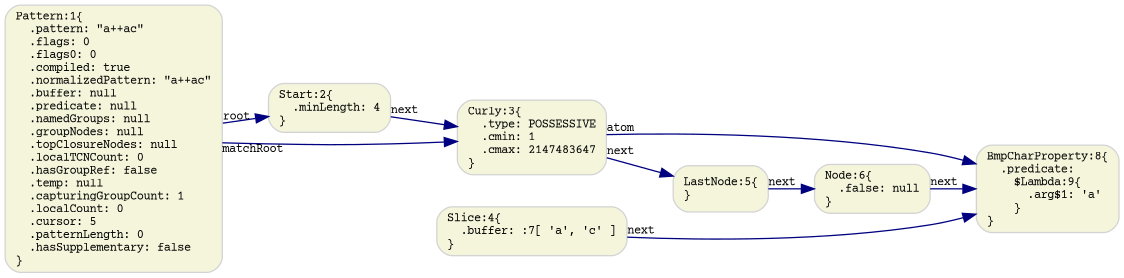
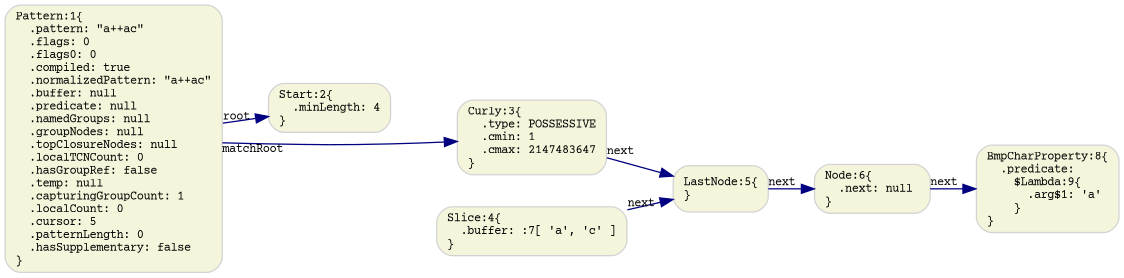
edge "Start:2{ .minLength: 4 }" -> "Curly:3{ .type: POSSESSIVE .cmin: 1 .cmax: 2147483647 }": removed
edge "Curly:3{ .type: POSSESSIVE .cmin: 1 .cmax: 2147483647 }" -> "BmpCharProperty:8{ .predicate: $Lambda:9{ .arg$1: 'a' } }": removed
node "Node:6{ .false: null }": label "Node:6{ .false: null }" -> "Node:6{ .next: null }"
edge "Slice:4{ .buffer: :7[ 'a', 'c' ] }" -> "BmpCharProperty:8{ .predicate: $Lambda:9{ .arg$1: 'a' } }": now "Slice:4{ .buffer: :7[ 'a', 'c' ] }" -> "LastNode:5{ }"
